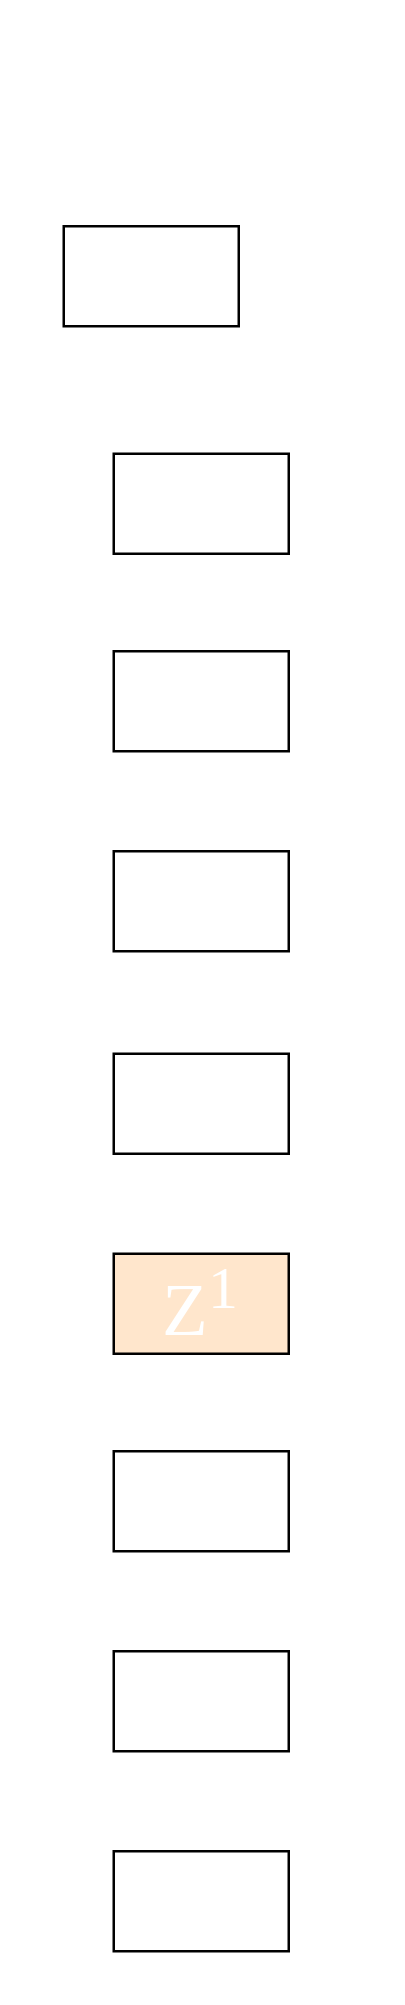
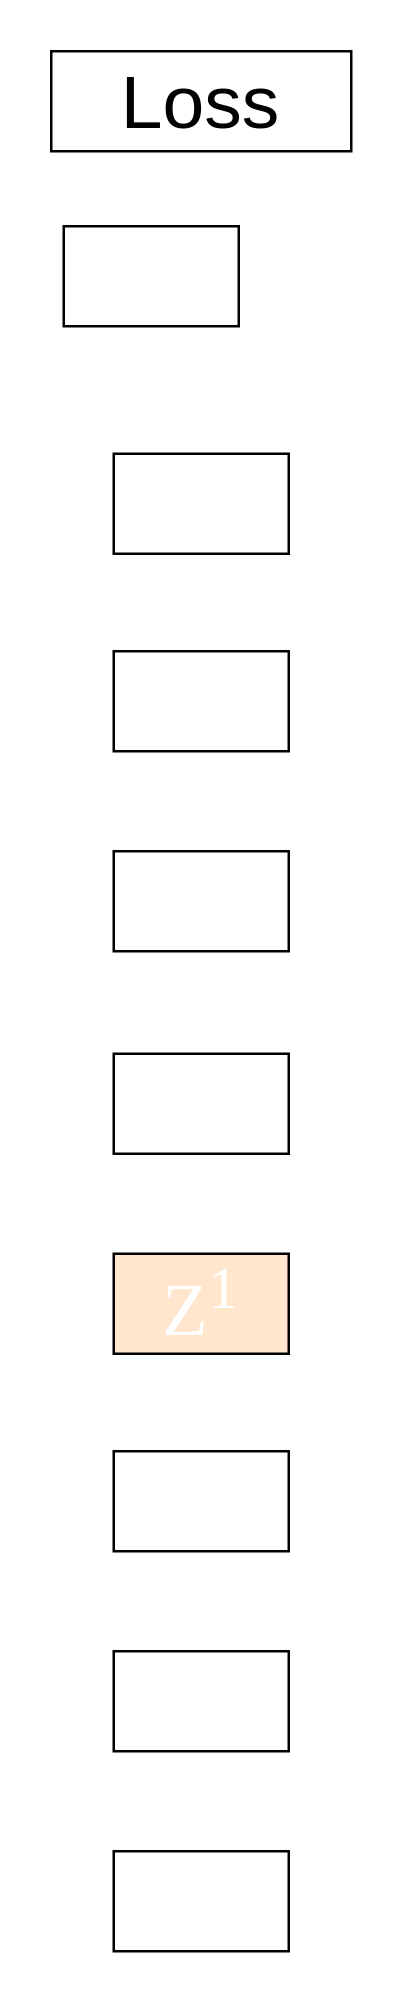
node "Loss": added
